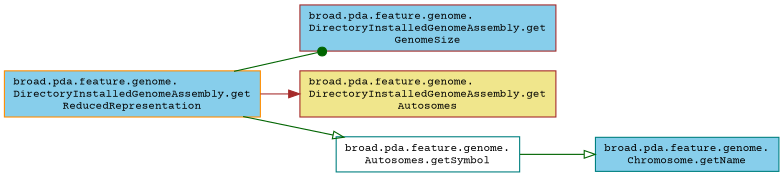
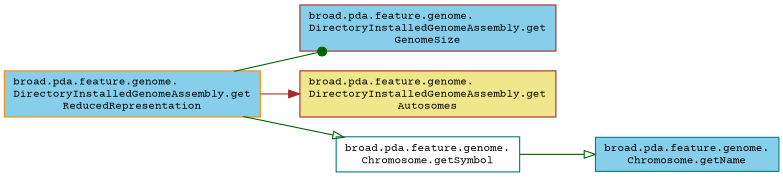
node "broad.pda.feature.genome. Autosomes.getSymbol": label "broad.pda.feature.genome. Autosomes.getSymbol" -> "broad.pda.feature.genome. Chromosome.getSymbol"
